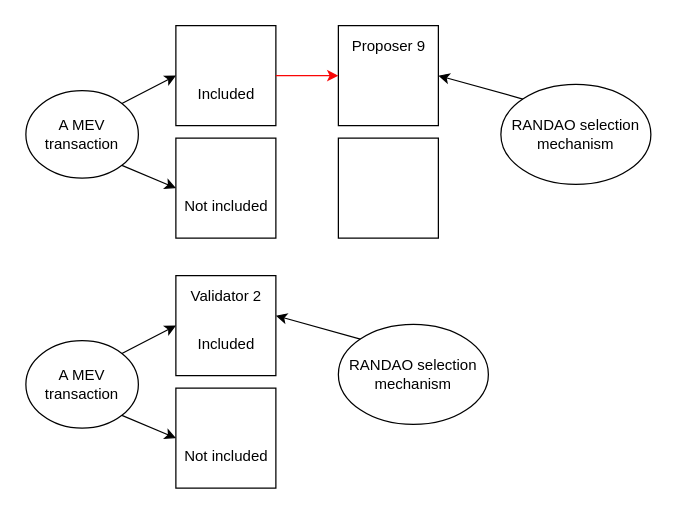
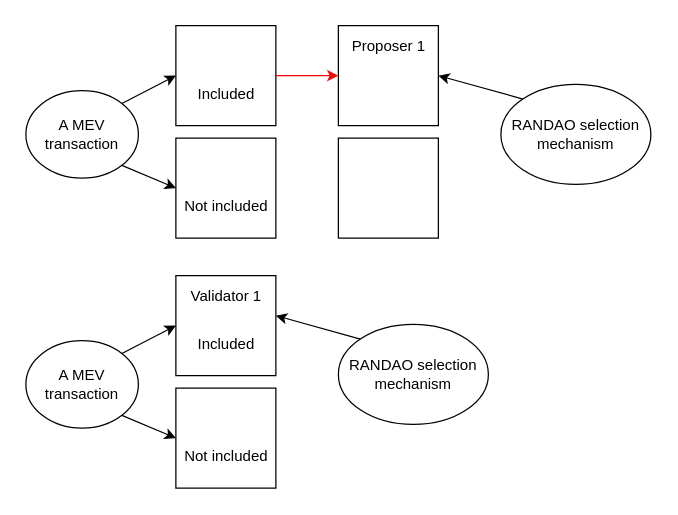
node "Proposer 9": label "Proposer 9" -> "Proposer 1"
node "Validator 2": label "Validator 2" -> "Validator 1"
